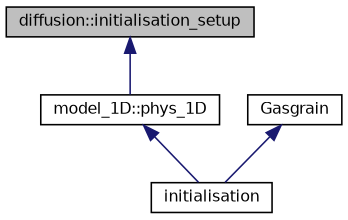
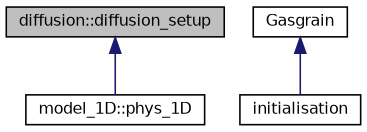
node "diffusion::initialisation_setup": label "diffusion::initialisation_setup" -> "diffusion::diffusion_setup"
edge "initialisation" -> "model_1D::phys_1D": removed
